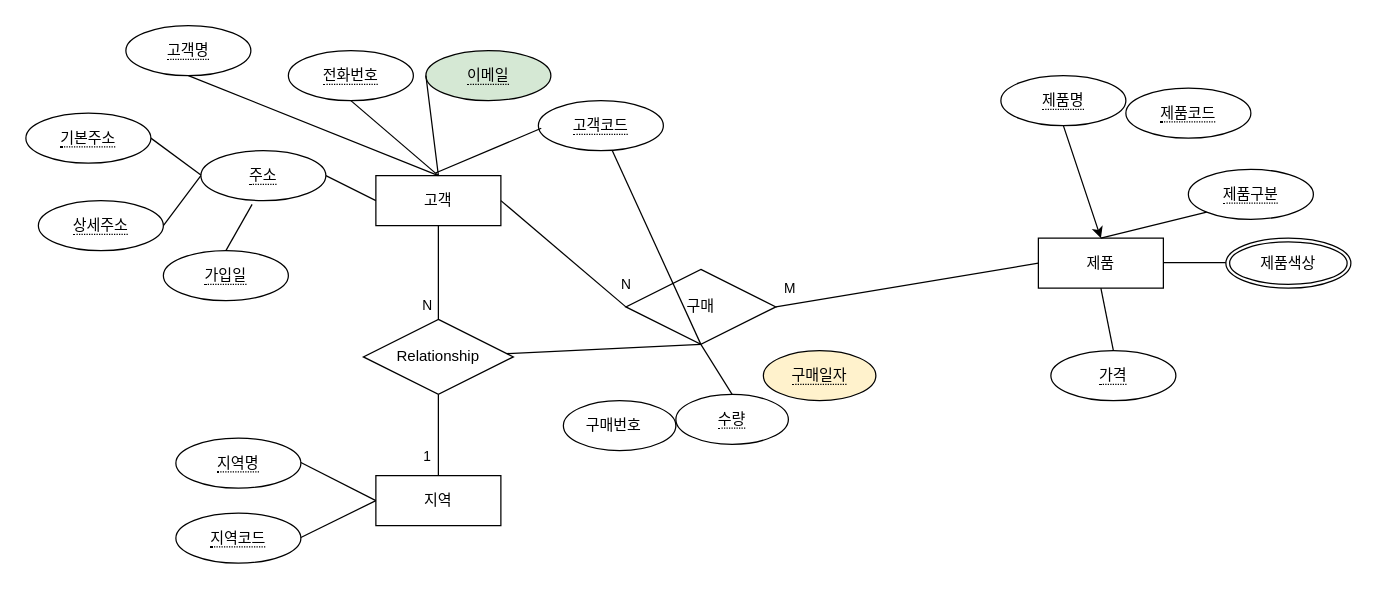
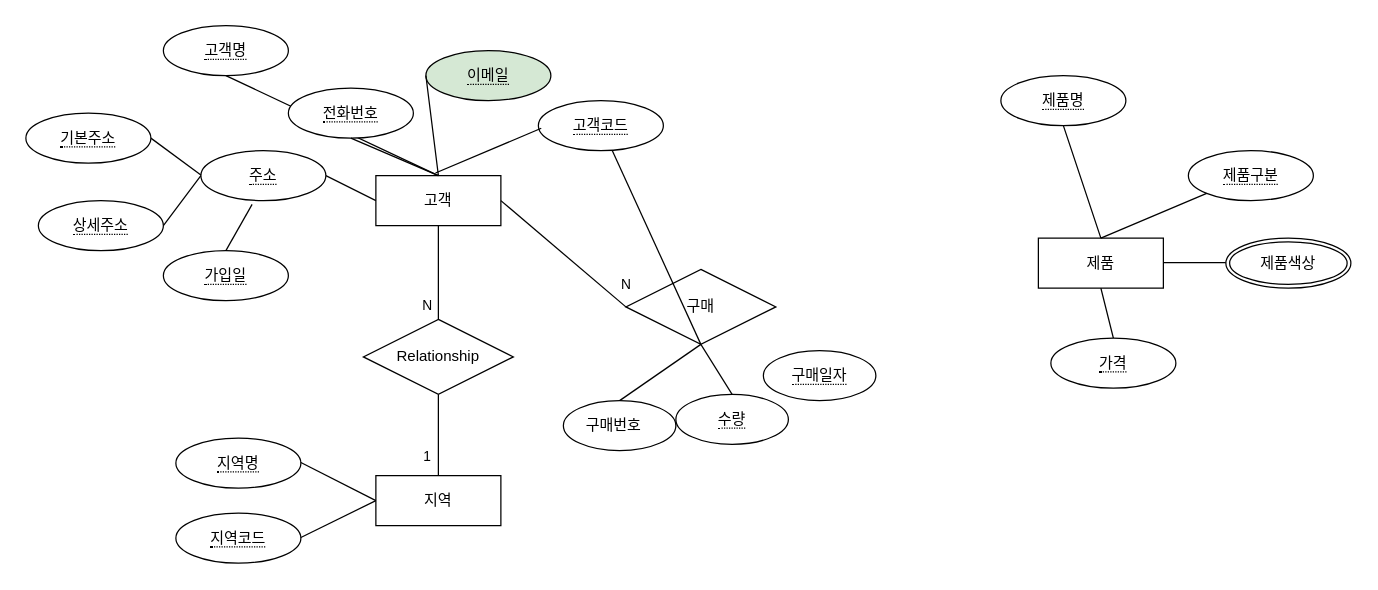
node "고객명": moved (188, 51) -> (226, 51)
node "전화번호": moved (351, 76) -> (351, 113)
node "제품코드": removed
node "제품구분": moved (1251, 194) -> (1251, 176)
edge "제품명" -> "제품": arrowhead classic -> none
edge "제품" -- "구매": removed, label "M"
edge "구매" -- "Relationship": now "구매" -- "구매번호"
node "구매일자": fillcolor #fff2cc -> #ffffff
node "가격": moved (1113, 376) -> (1113, 363)
